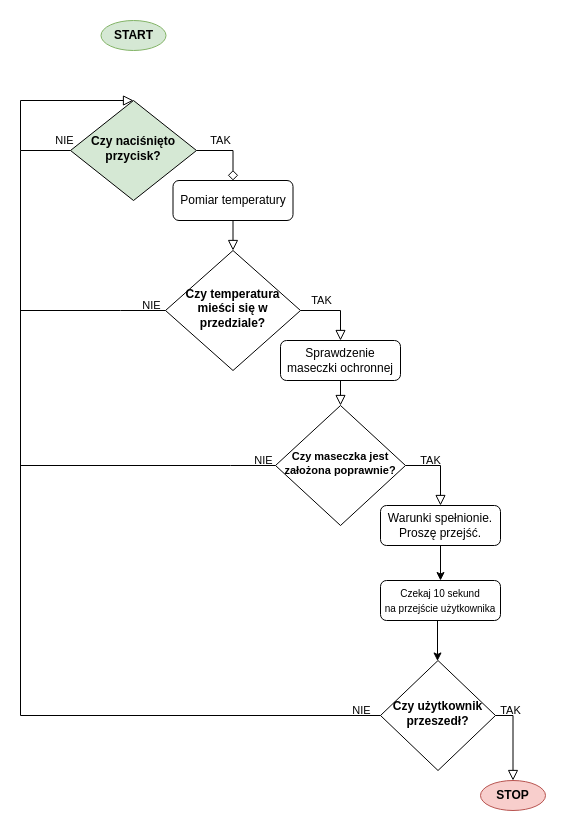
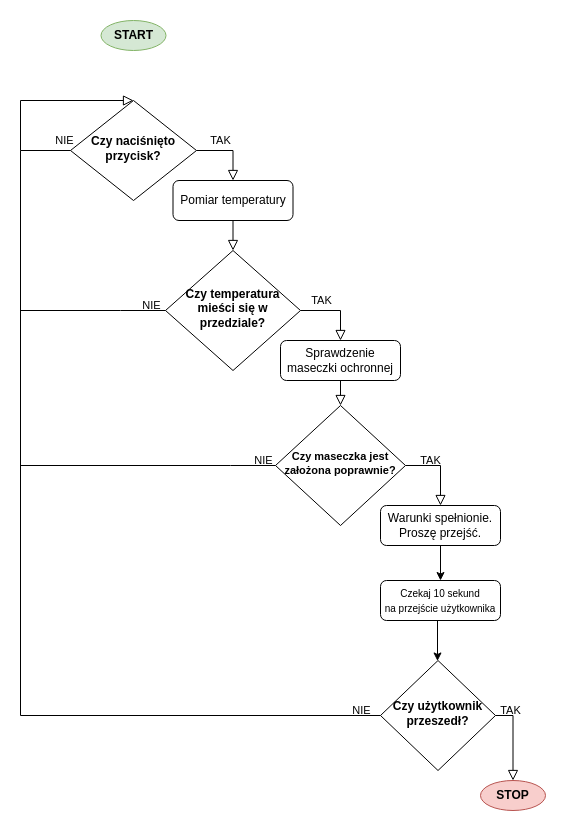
node "Czy naciśnięto przycisk?": fillcolor #d5e8d4 -> #ffffff
edge "Czy naciśnięto przycisk?" -> "Pomiar temperatury": arrowhead diamond -> block
